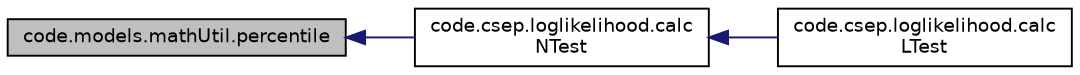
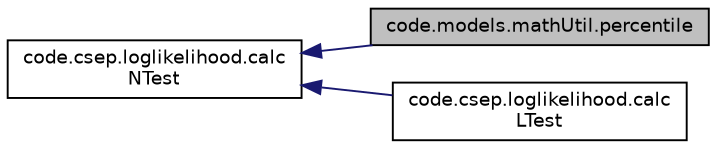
edge "code.csep.loglikelihood.calc NTest" -> "code.models.mathUtil.percentile": reversed
